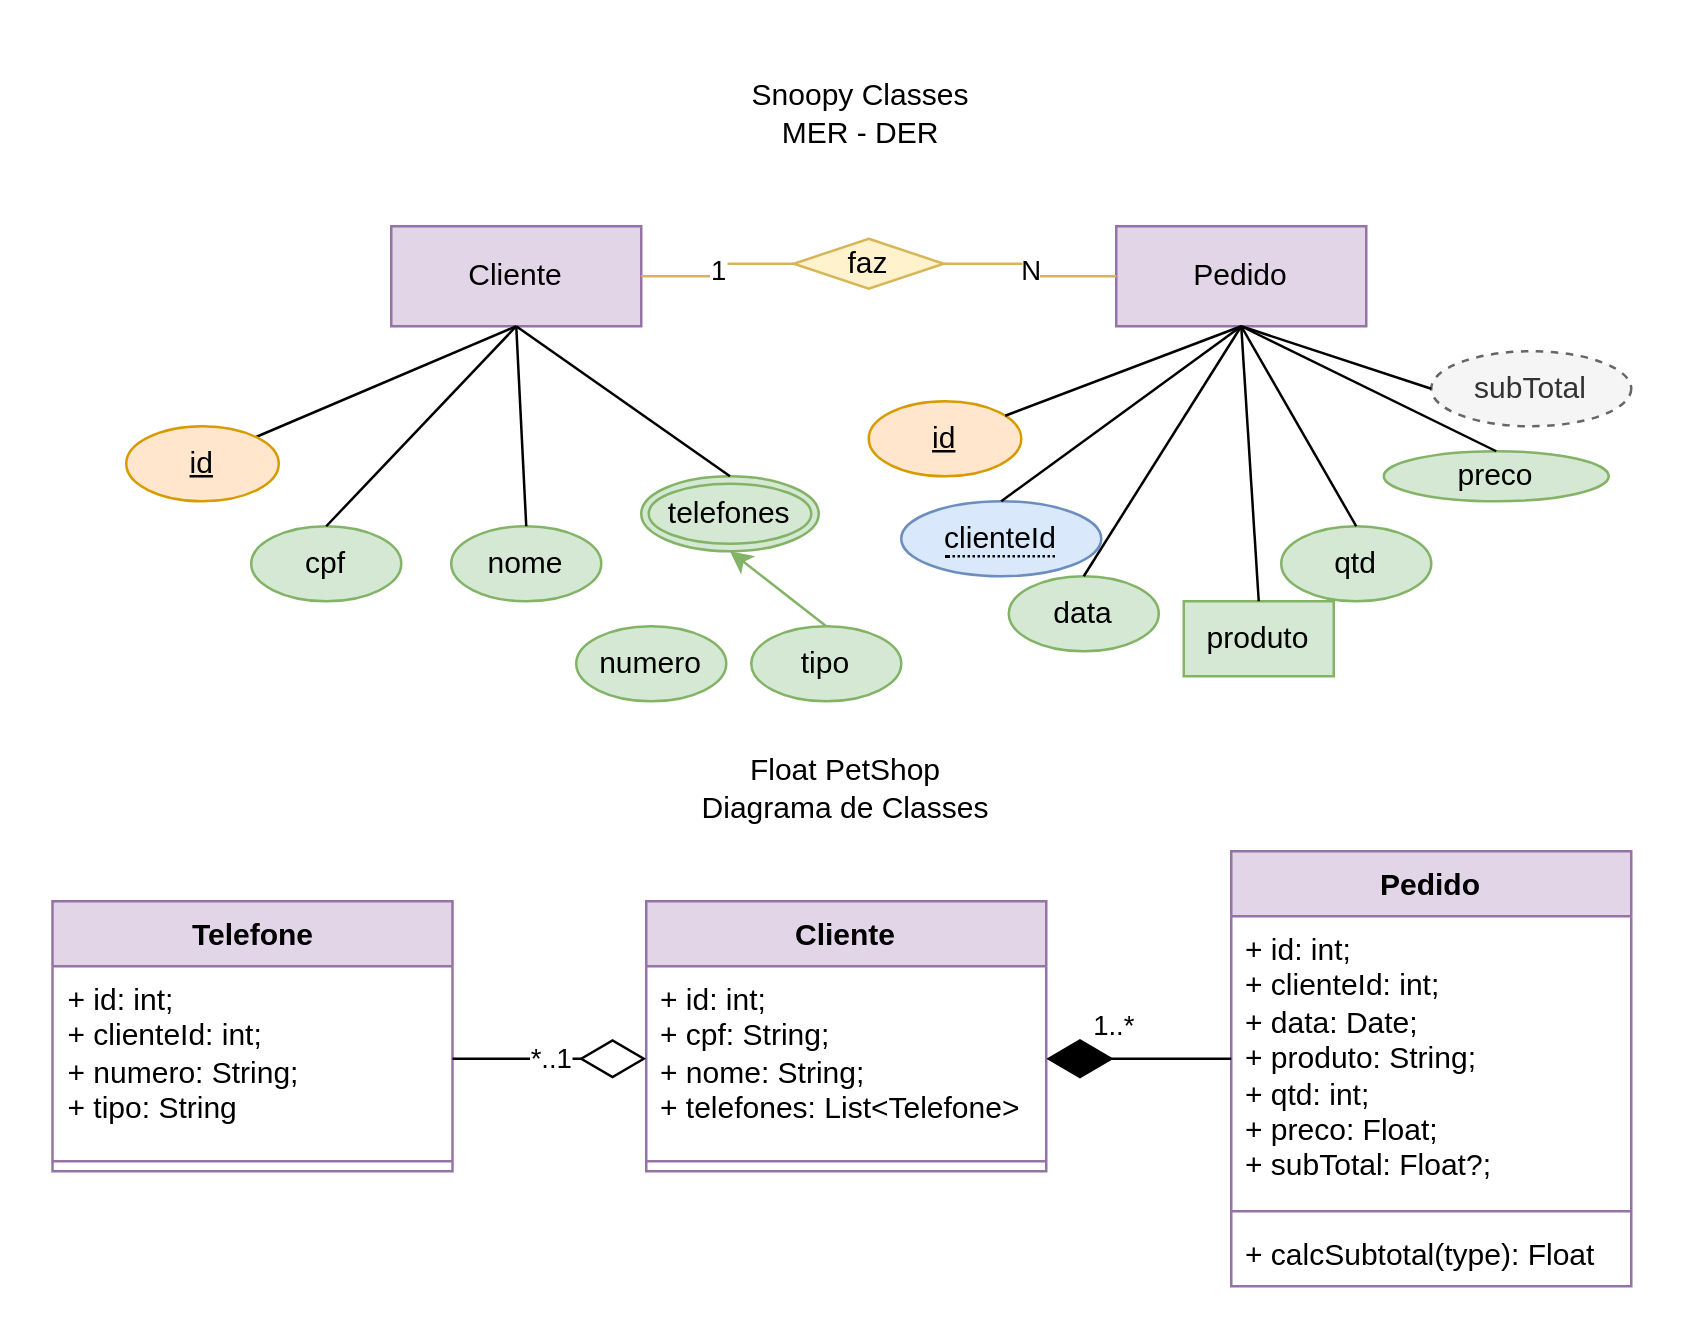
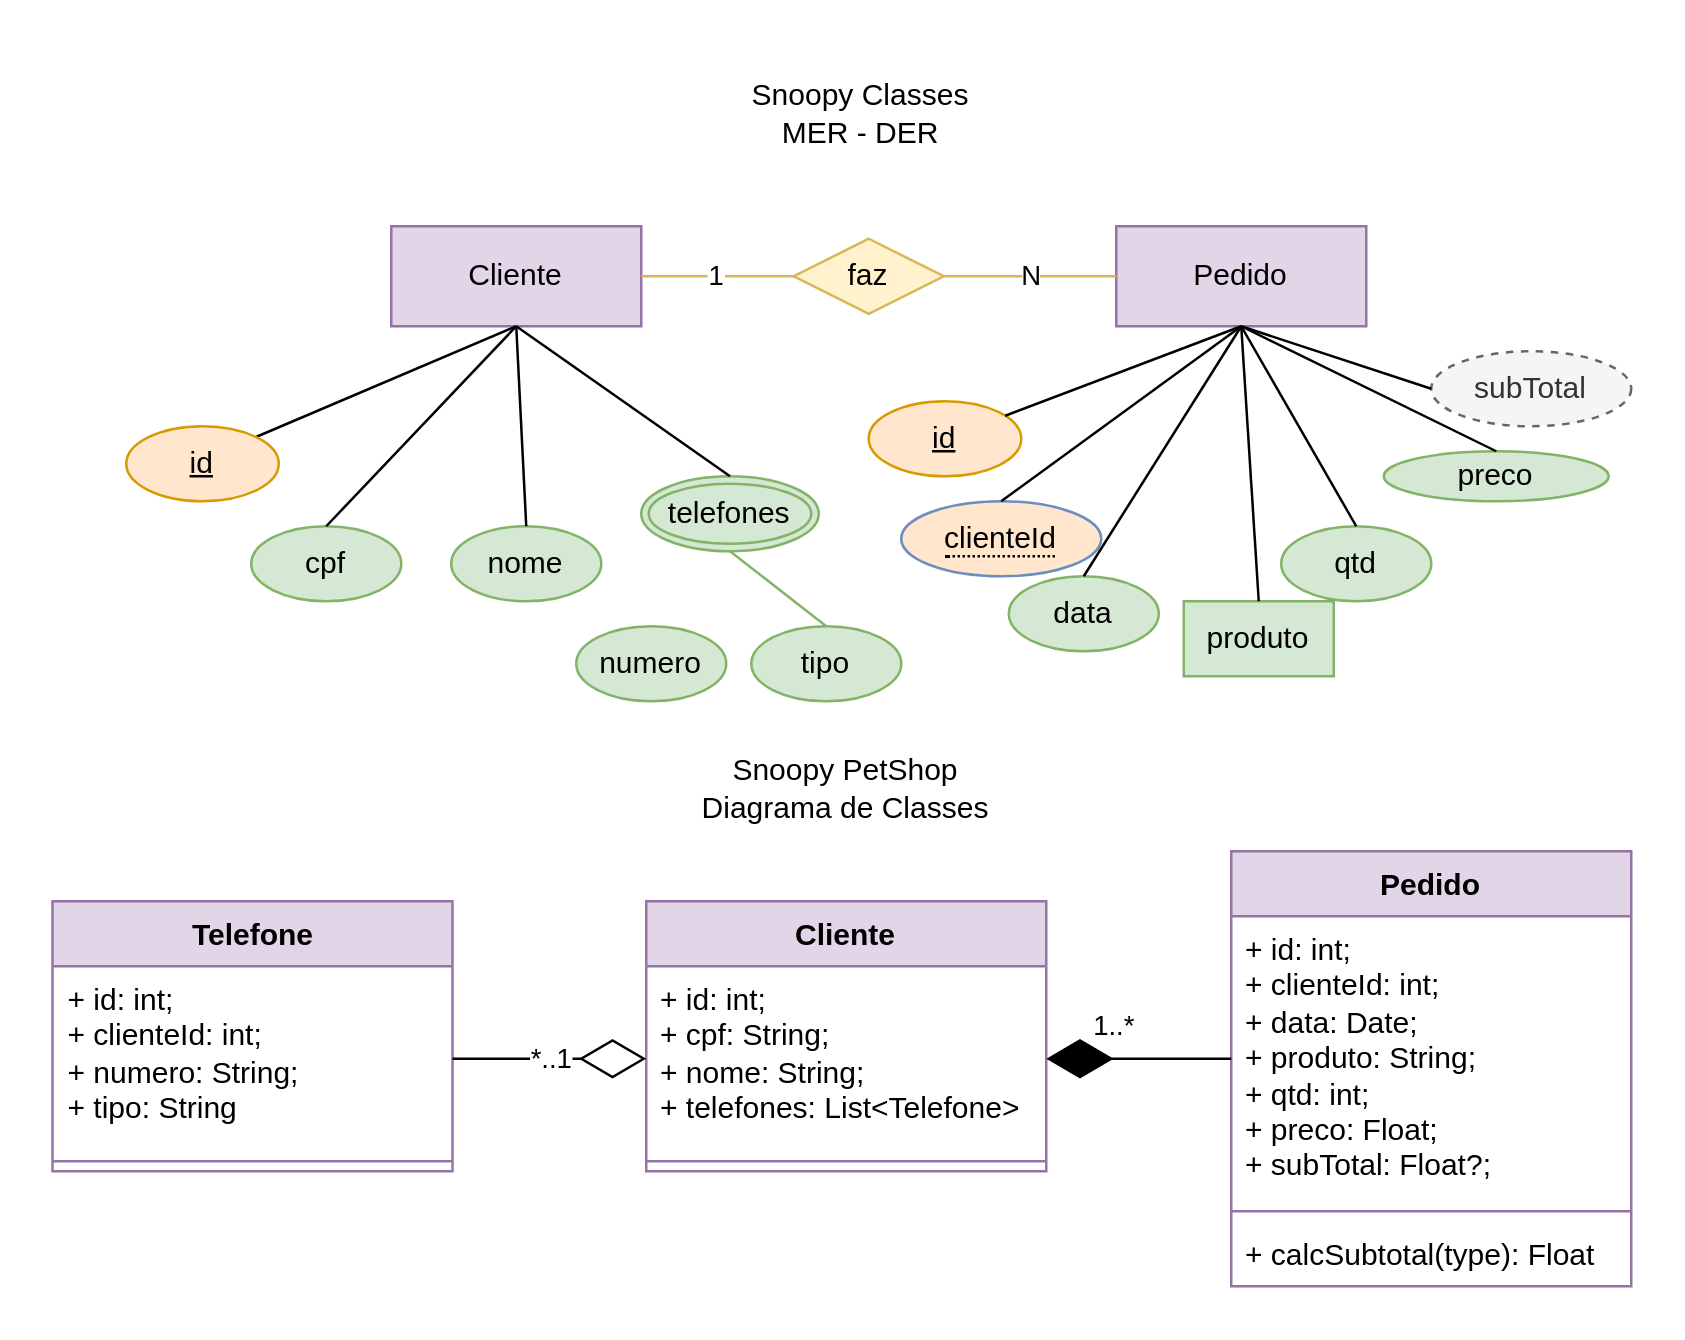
node "faz": size 150x50 -> 150x75
node "clienteId": fillcolor #dae8fc -> #ffe6cc
edge "tipo" -> "telefones": arrowhead classic -> none
node "Float PetShop Diagrama de Classes": label "Float PetShop Diagrama de Classes" -> "Snoopy PetShop Diagrama de Classes"
